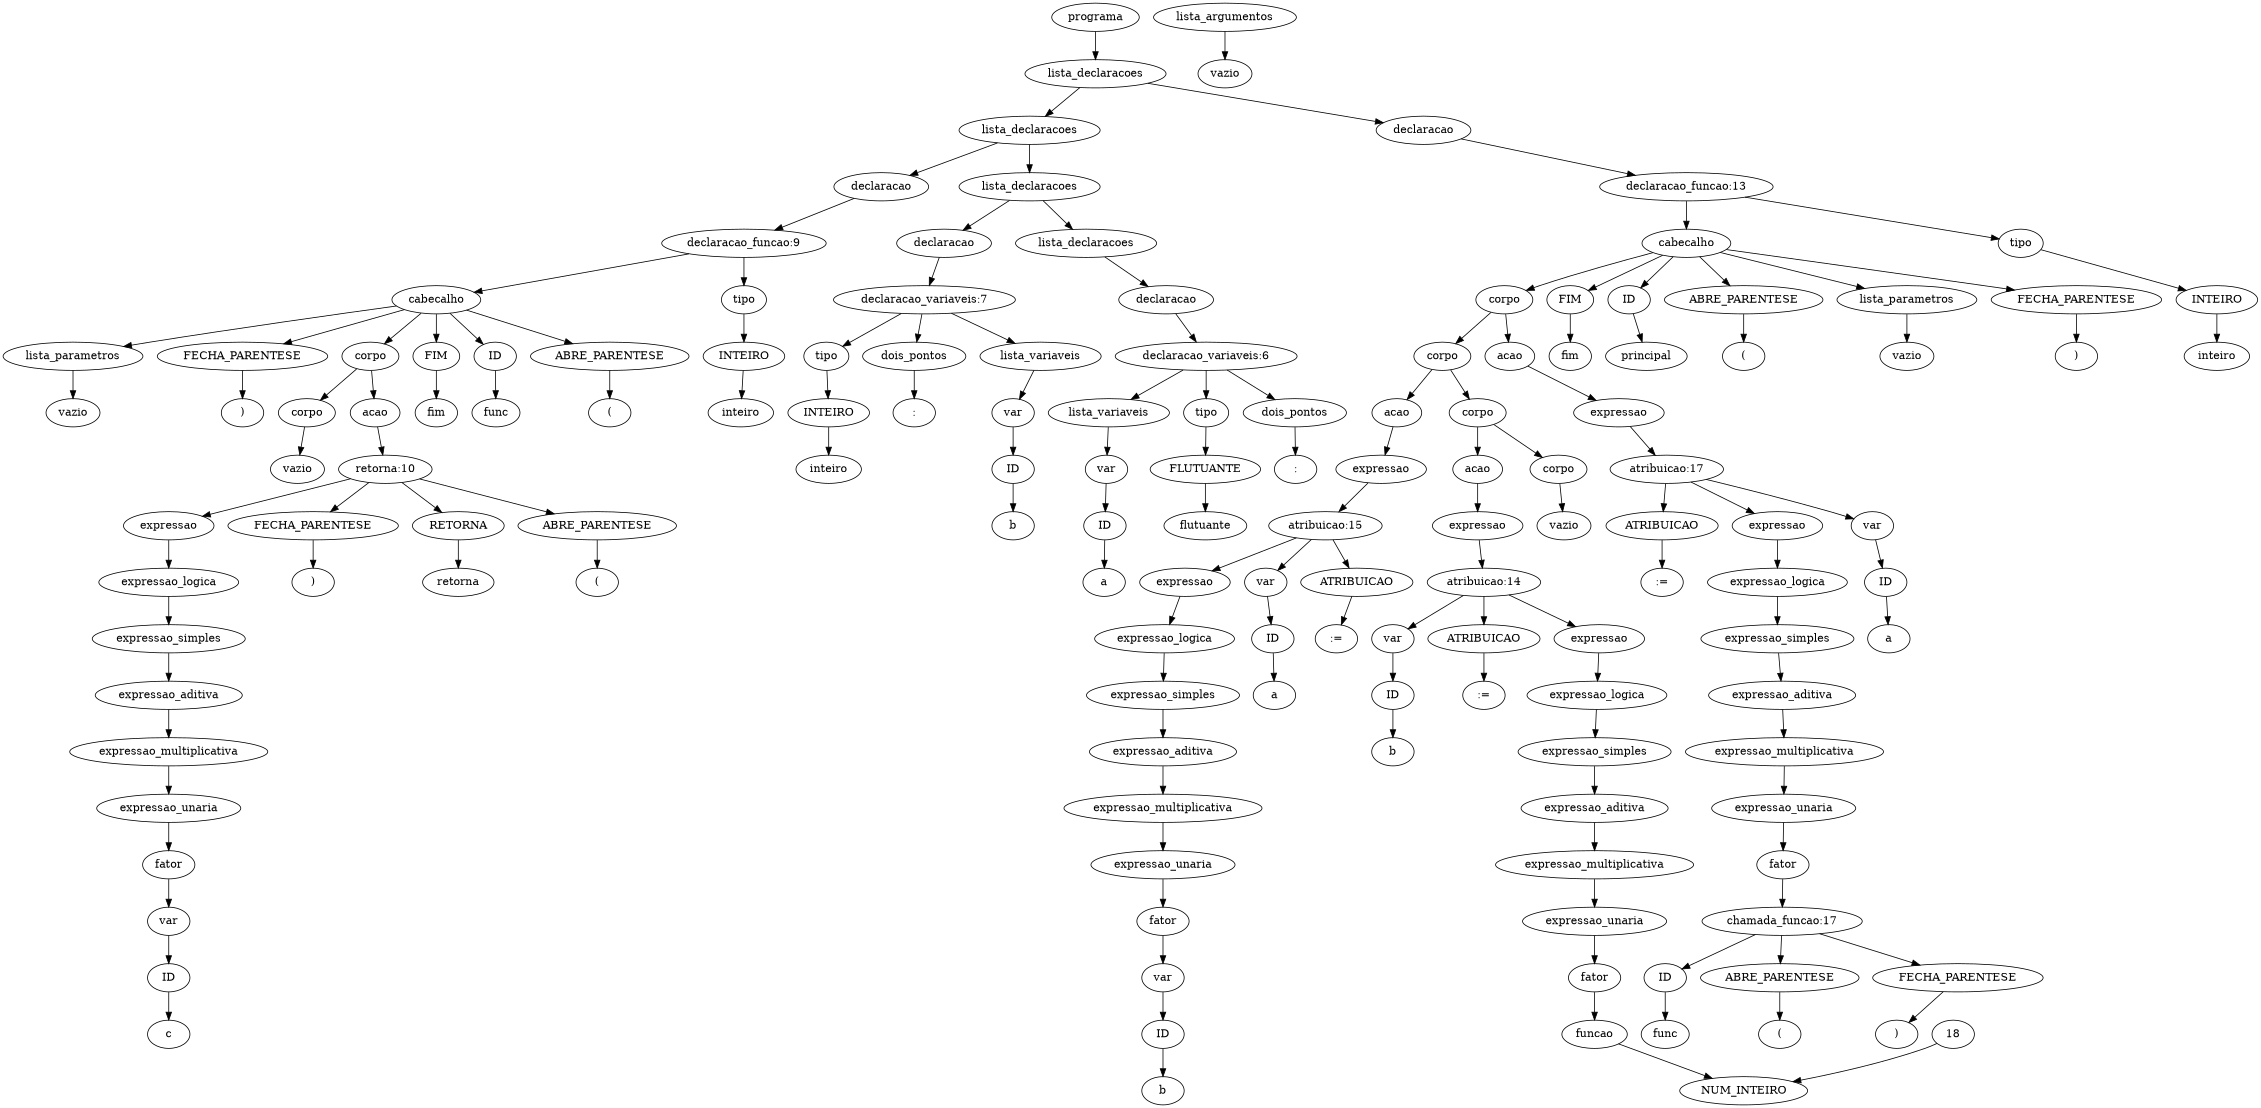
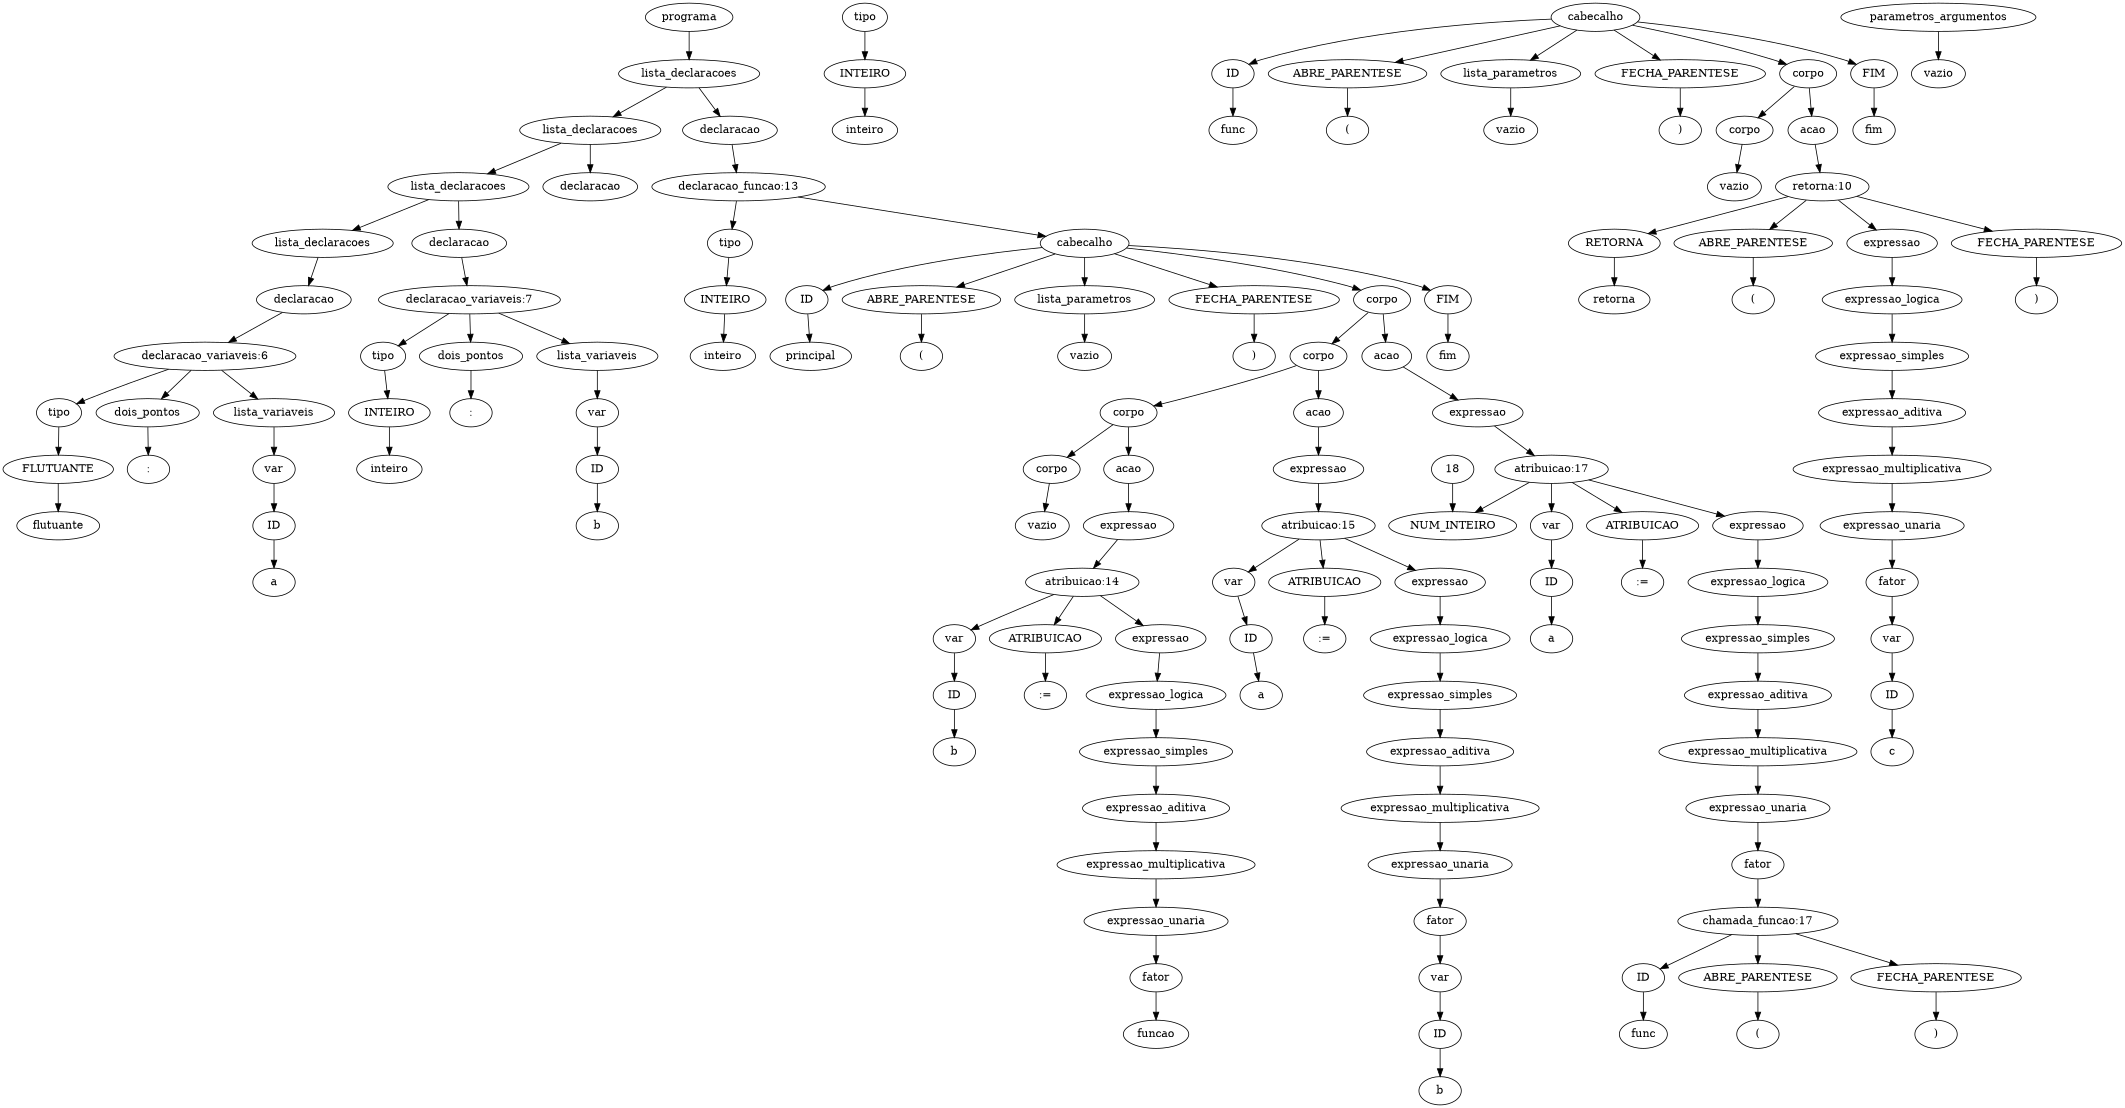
node "lista_argumentos": label "lista_argumentos" -> "parametros_argumentos"
node "declaracao_funcao:9": removed
edge "funcao" -> "NUM_INTEIRO": now "atribuicao:17" -> "NUM_INTEIRO"
